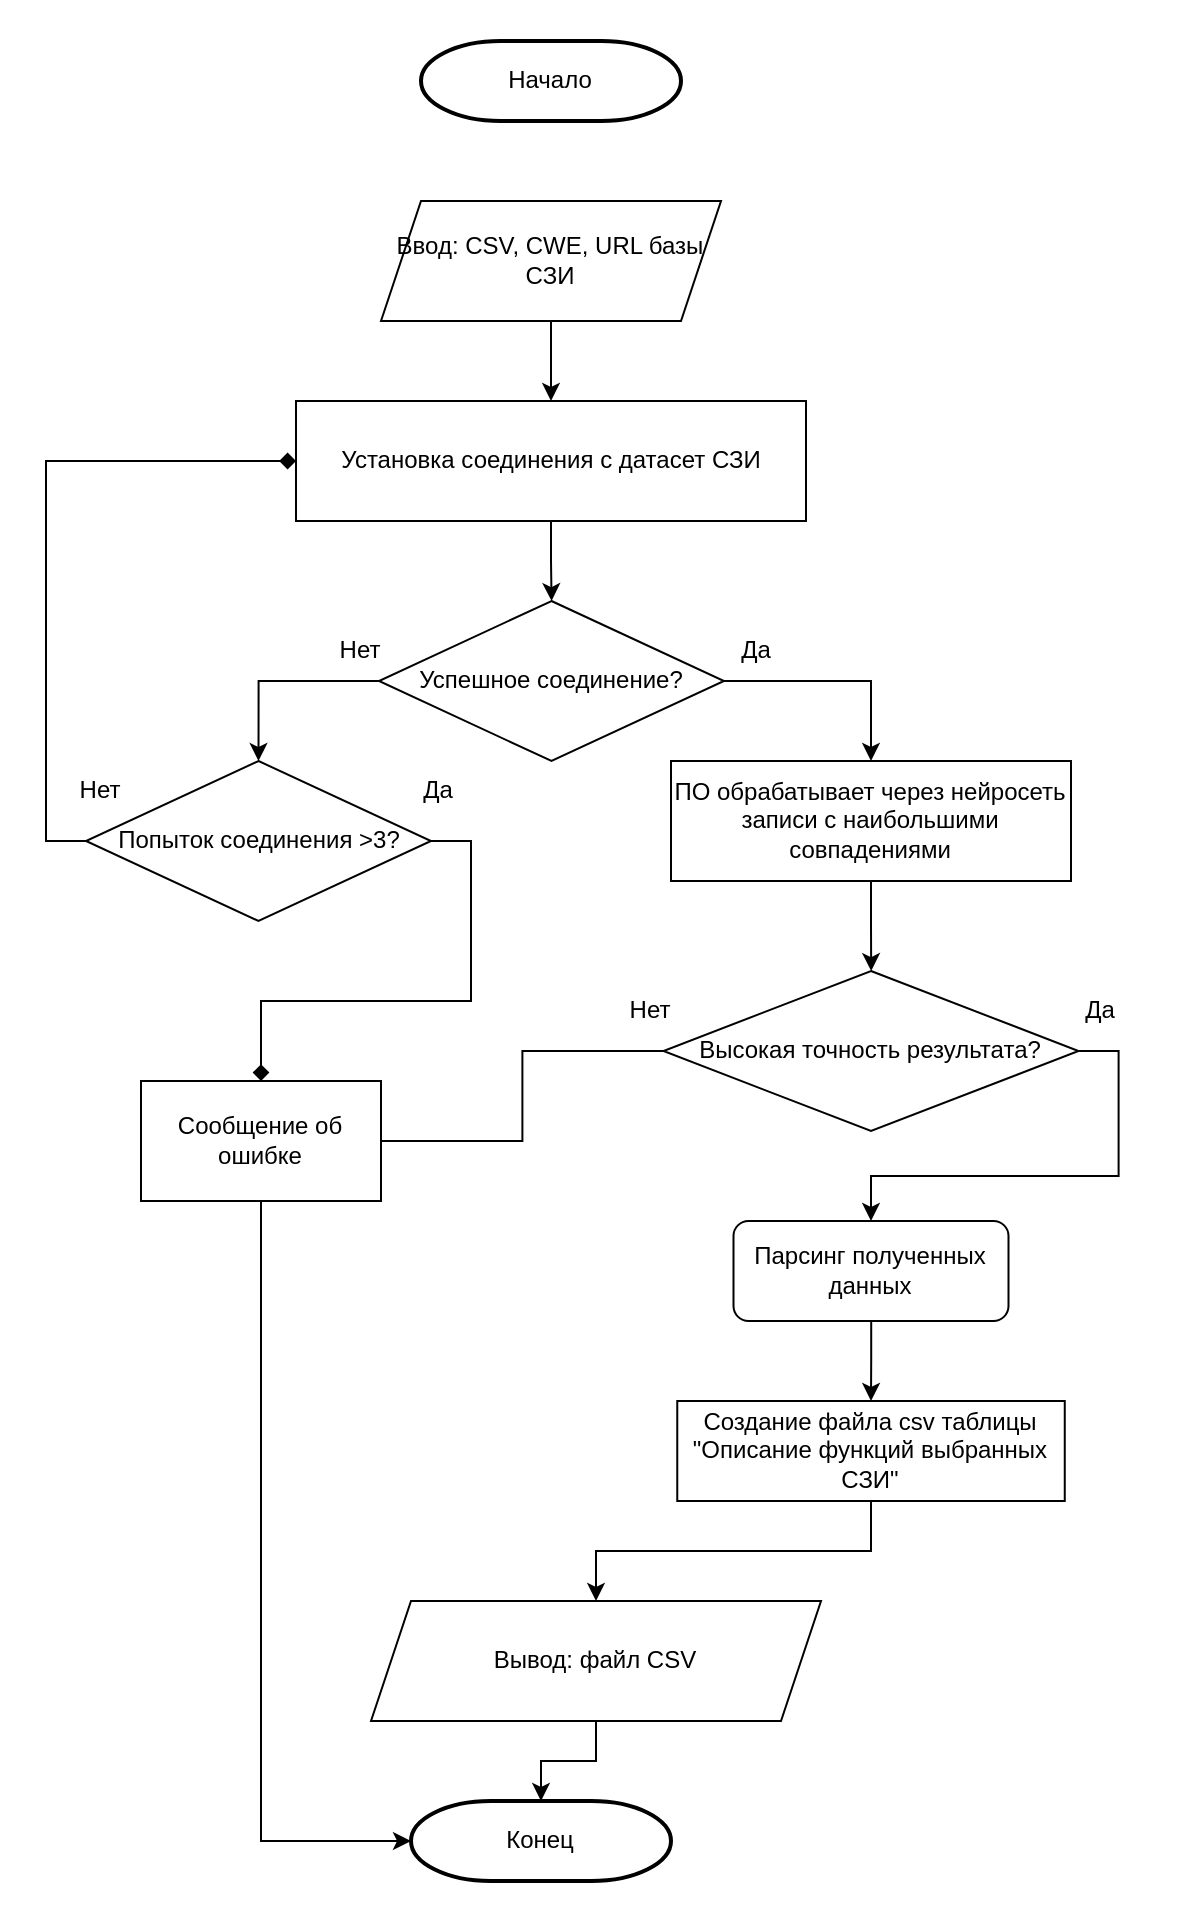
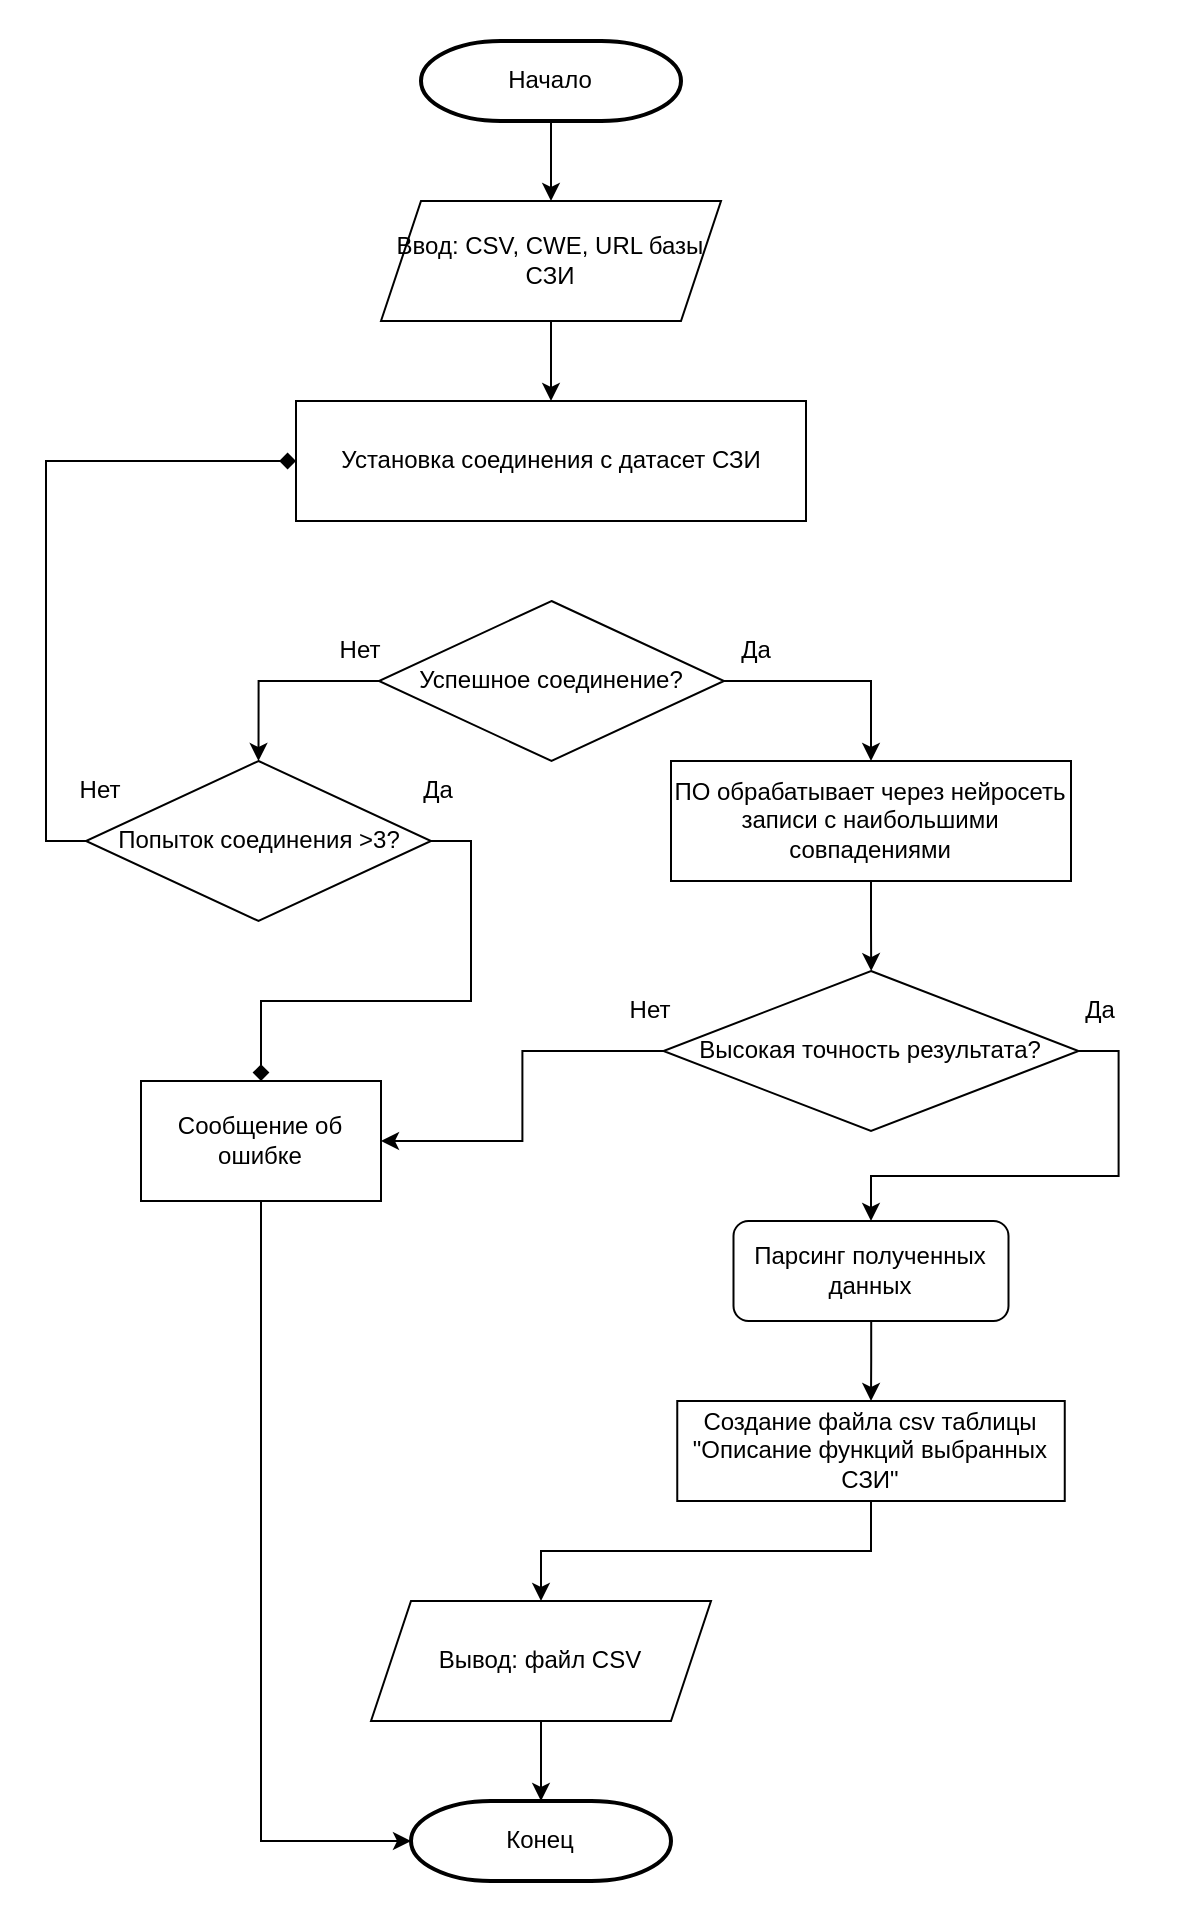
edge "Начало" -> "Ввод: CSV, CWE, URL базы СЗИ": added
edge "Установка соединения с датасет СЗИ" -> "Успешное соединение?": removed
edge "Высокая точность результата?" -- "Сообщение об ошибке": arrowhead none -> classic
node "Вывод: файл CSV": size 450x120 -> 340x120
